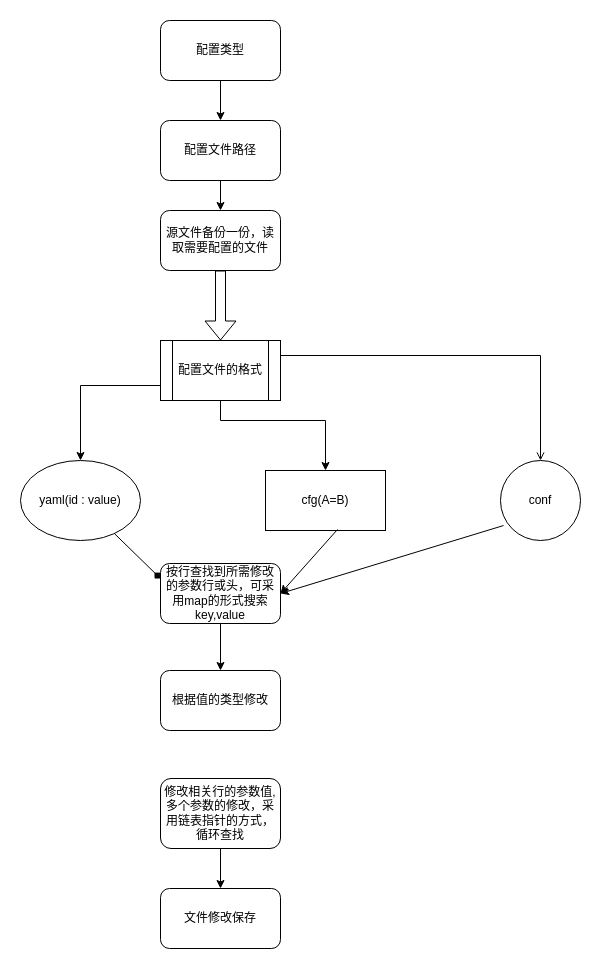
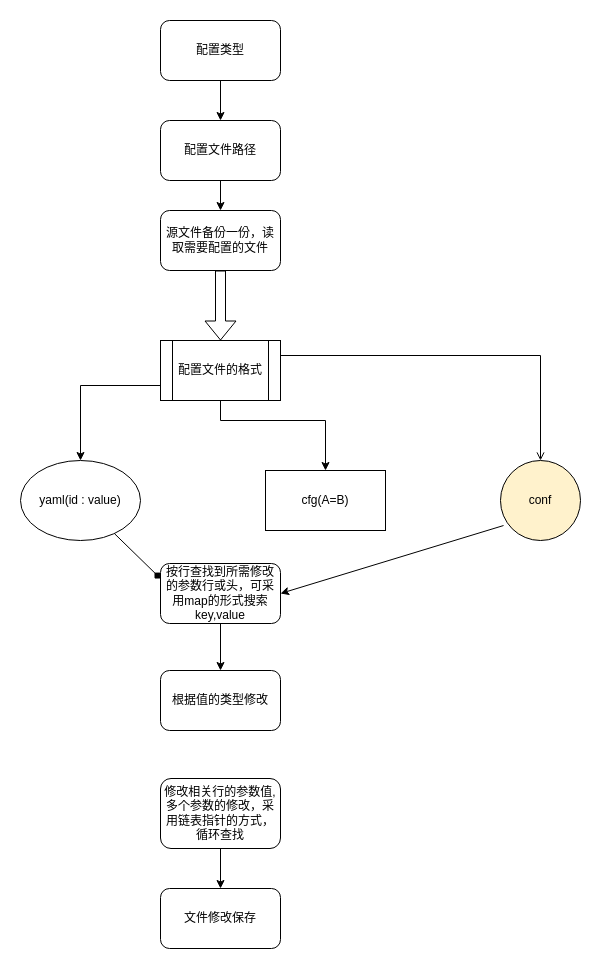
node "conf": fillcolor #ffffff -> #fff2cc
edge "cfg(A=B)" -> "按行查找到所需修改的参数行或头，可采用map的形式搜索key,value": removed
